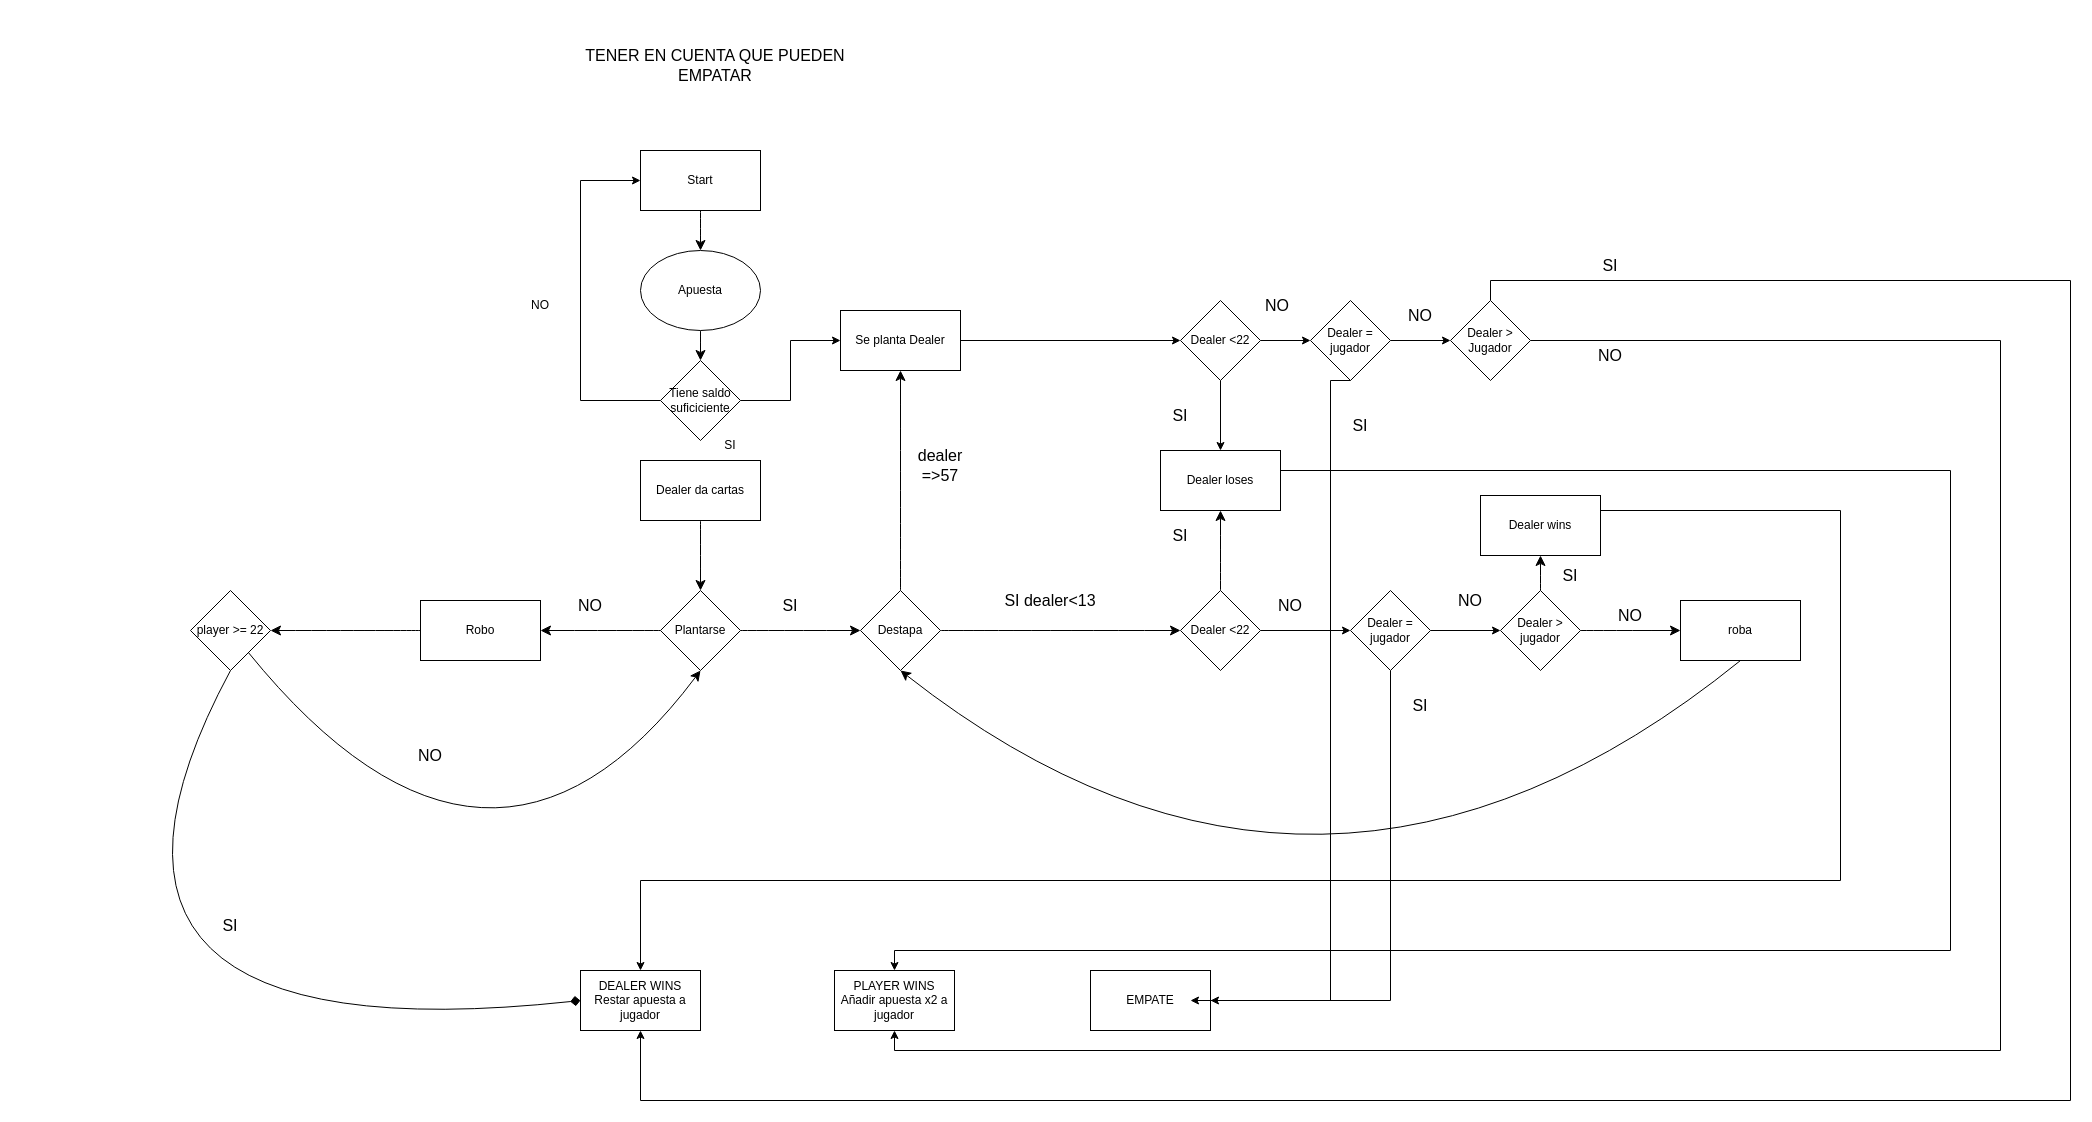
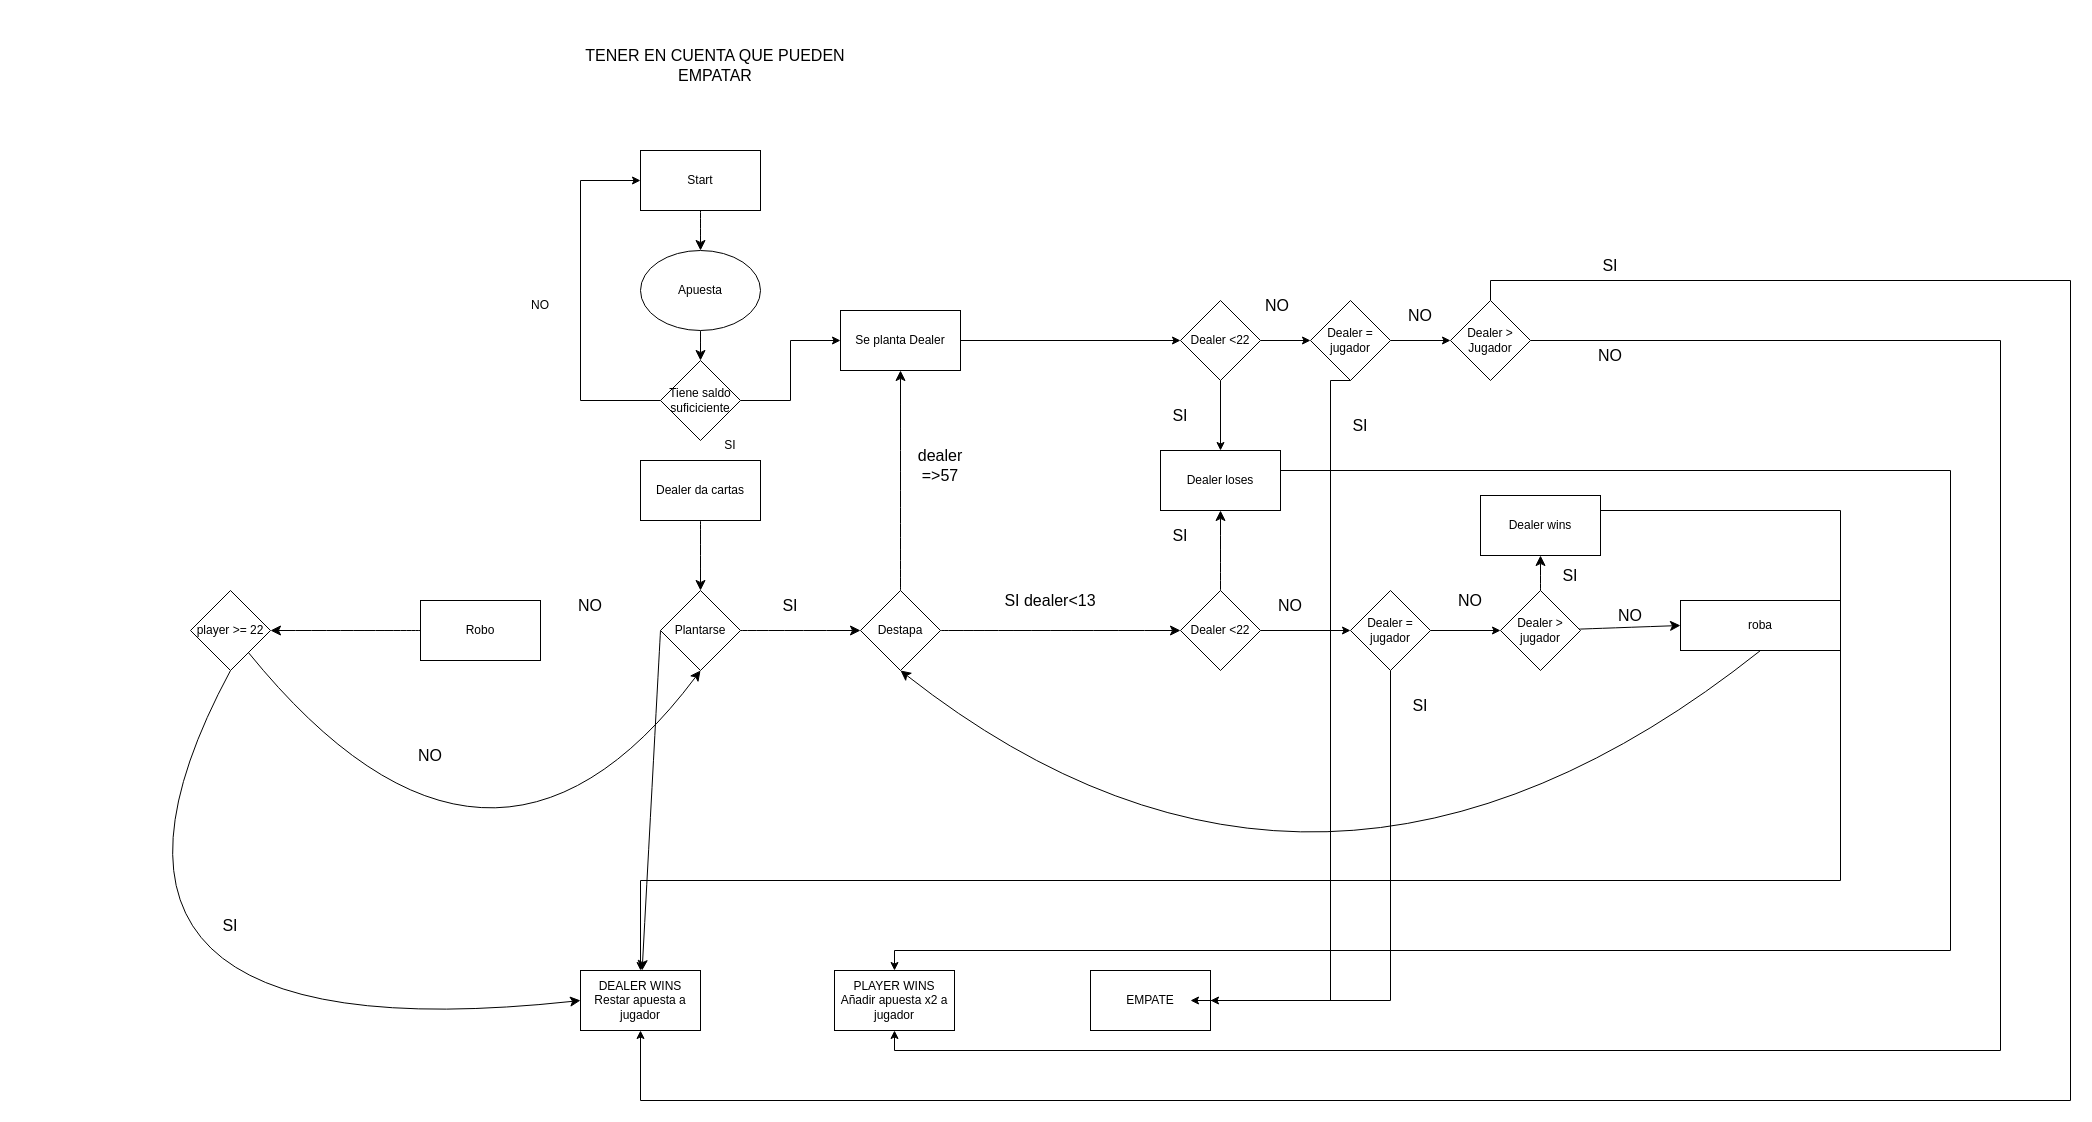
edge "Plantarse" -> "Robo": now "Plantarse" -> "DEALER WINS Restar apuesta a jugador"
node "roba": size 120x60 -> 160x50
edge "player >= 22" -> "DEALER WINS Restar apuesta a jugador": arrowhead diamond -> classic
